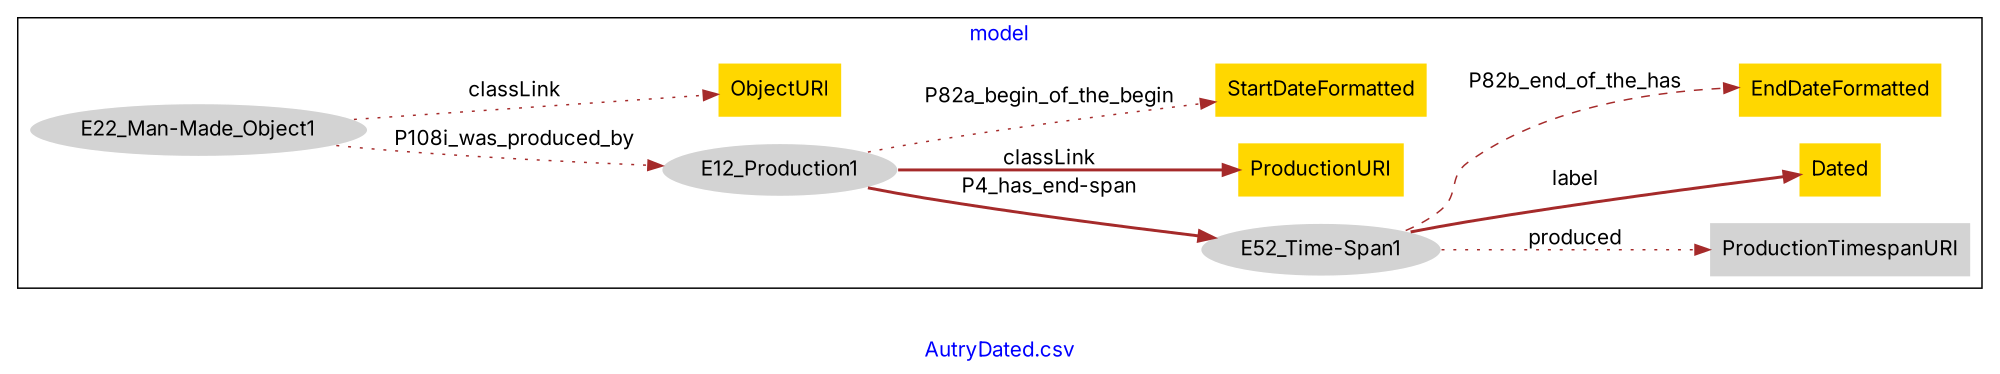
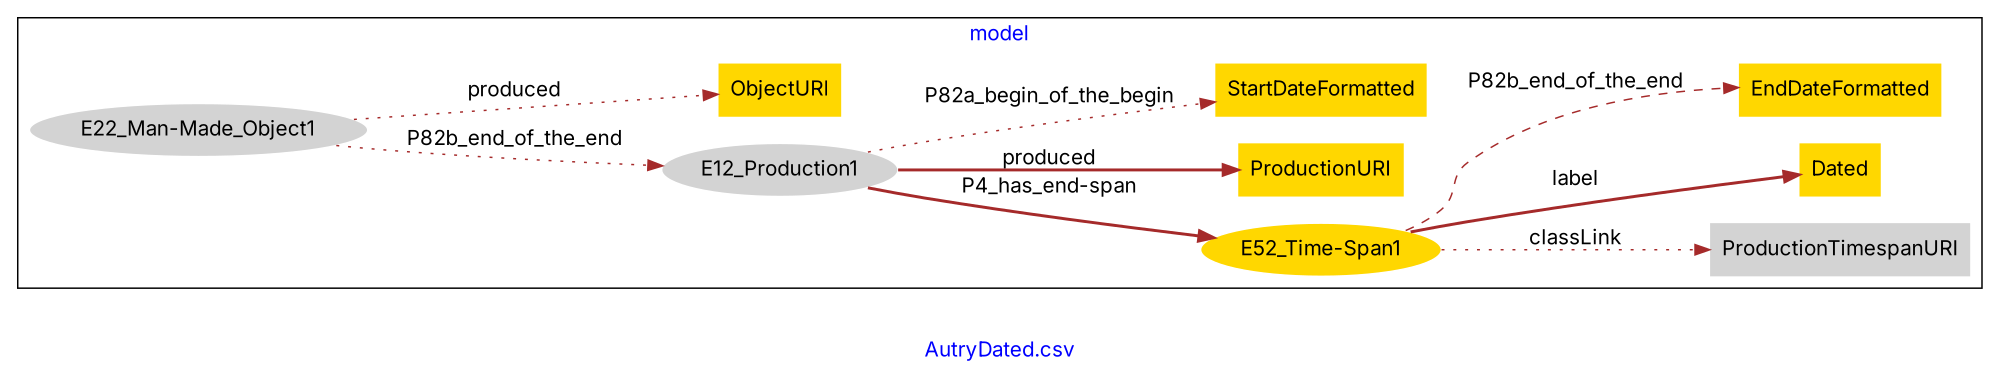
edge "E52_Time-Span1" -> "EndDateFormatted": label "P82b_end_of_the_has" -> "P82b_end_of_the_end"
edge "E22_Man-Made_Object1" -> "ObjectURI": label "classLink" -> "produced"
edge "E22_Man-Made_Object1" -> "E12_Production1": label "P108i_was_produced_by" -> "P82b_end_of_the_end"
edge "E12_Production1" -> "ProductionURI": label "classLink" -> "produced"
edge "E52_Time-Span1" -> "ProductionTimespanURI": label "produced" -> "classLink"
node "E52_Time-Span1": fillcolor lightgray -> gold
